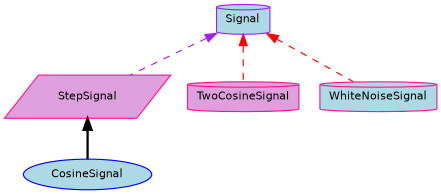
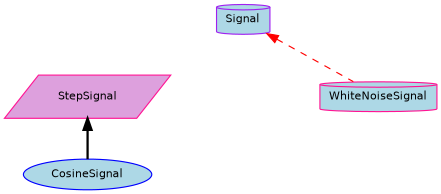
edge "StepSignal" -> "Signal": removed
node "TwoCosineSignal": removed
